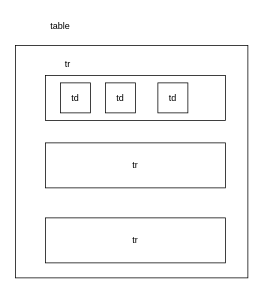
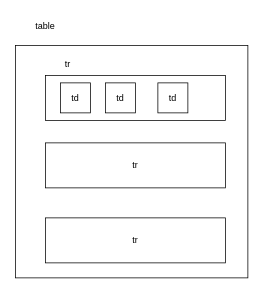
node "table": moved (60, 27) -> (45, 27)
